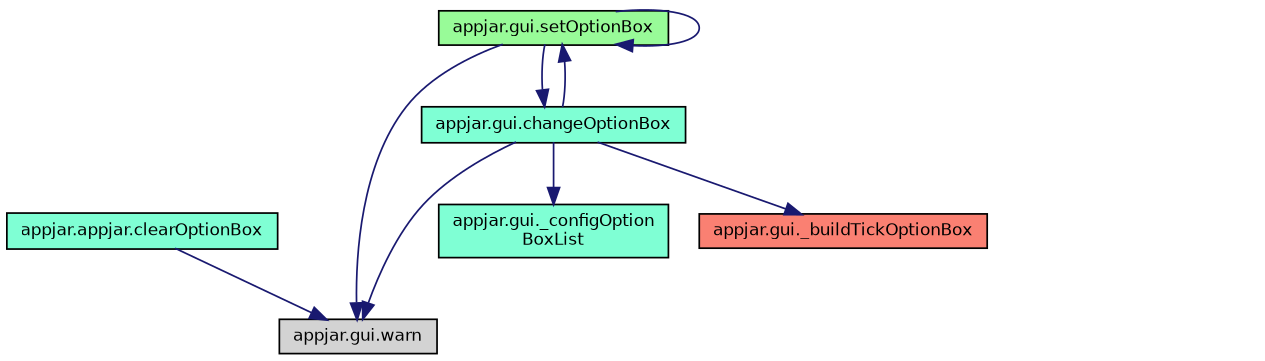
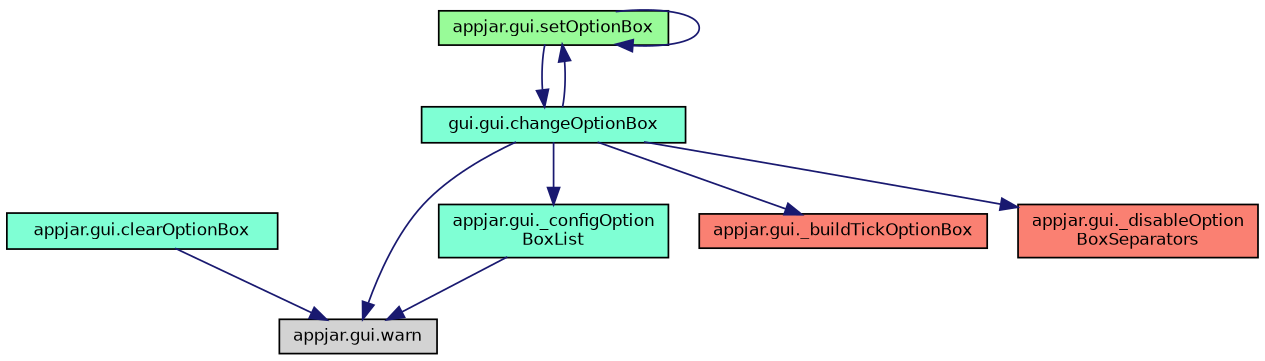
node "appjar.gui.changeOptionBox": label "appjar.gui.changeOptionBox" -> "gui.gui.changeOptionBox"
edge "appjar.gui.setOptionBox" -> "appjar.gui.warn": now "appjar.gui._configOption BoxList" -> "appjar.gui.warn"
node "appjar.appjar.clearOptionBox": label "appjar.appjar.clearOptionBox" -> "appjar.gui.clearOptionBox"
node "appjar.gui._disableOption BoxSeparators": added
